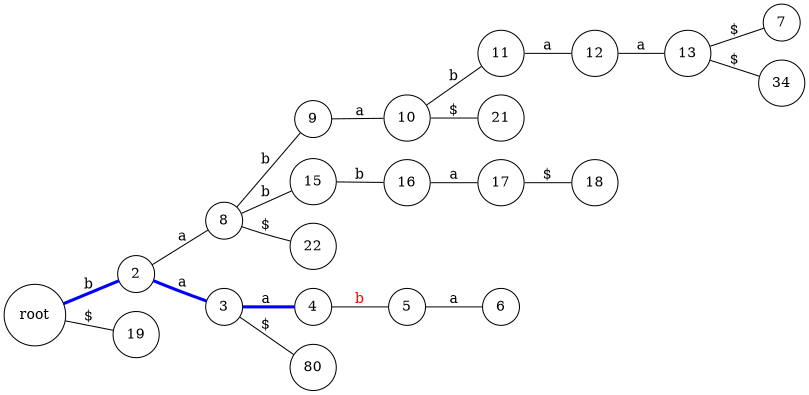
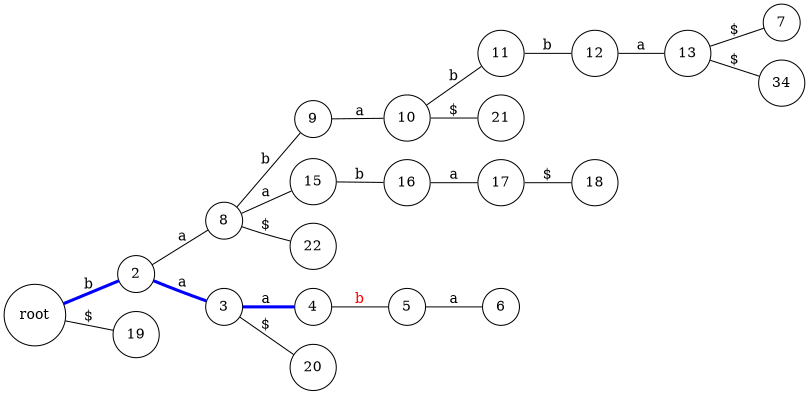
edge "11" -- "12": label "a" -> "b"
edge "15" -- "8": label "b" -> "a"
node "80": label "80" -> "20"
